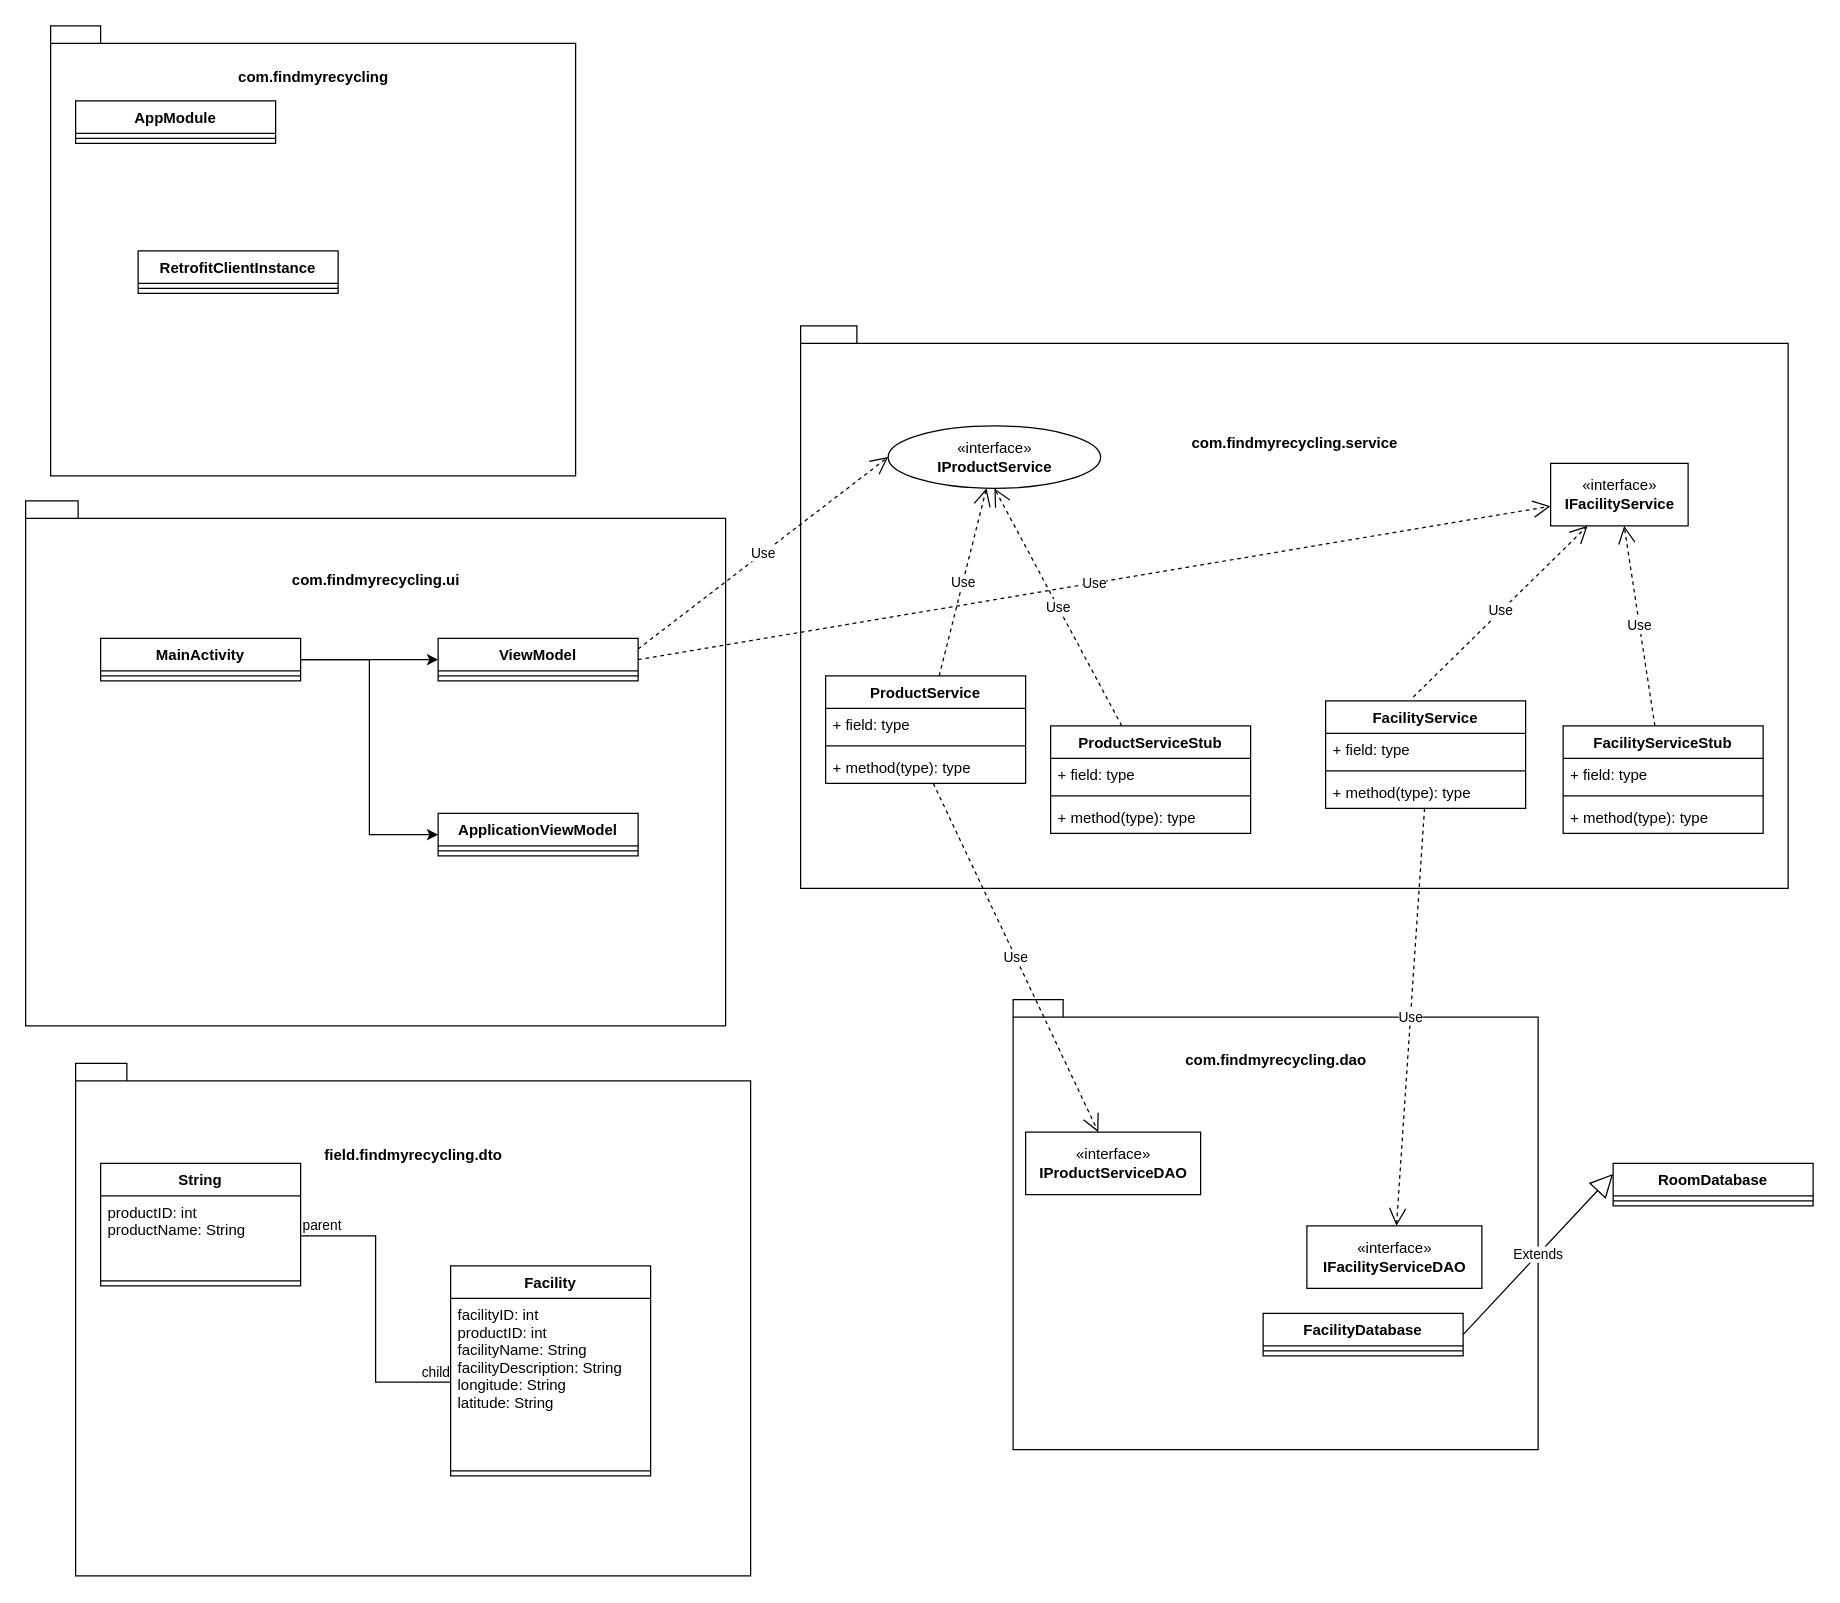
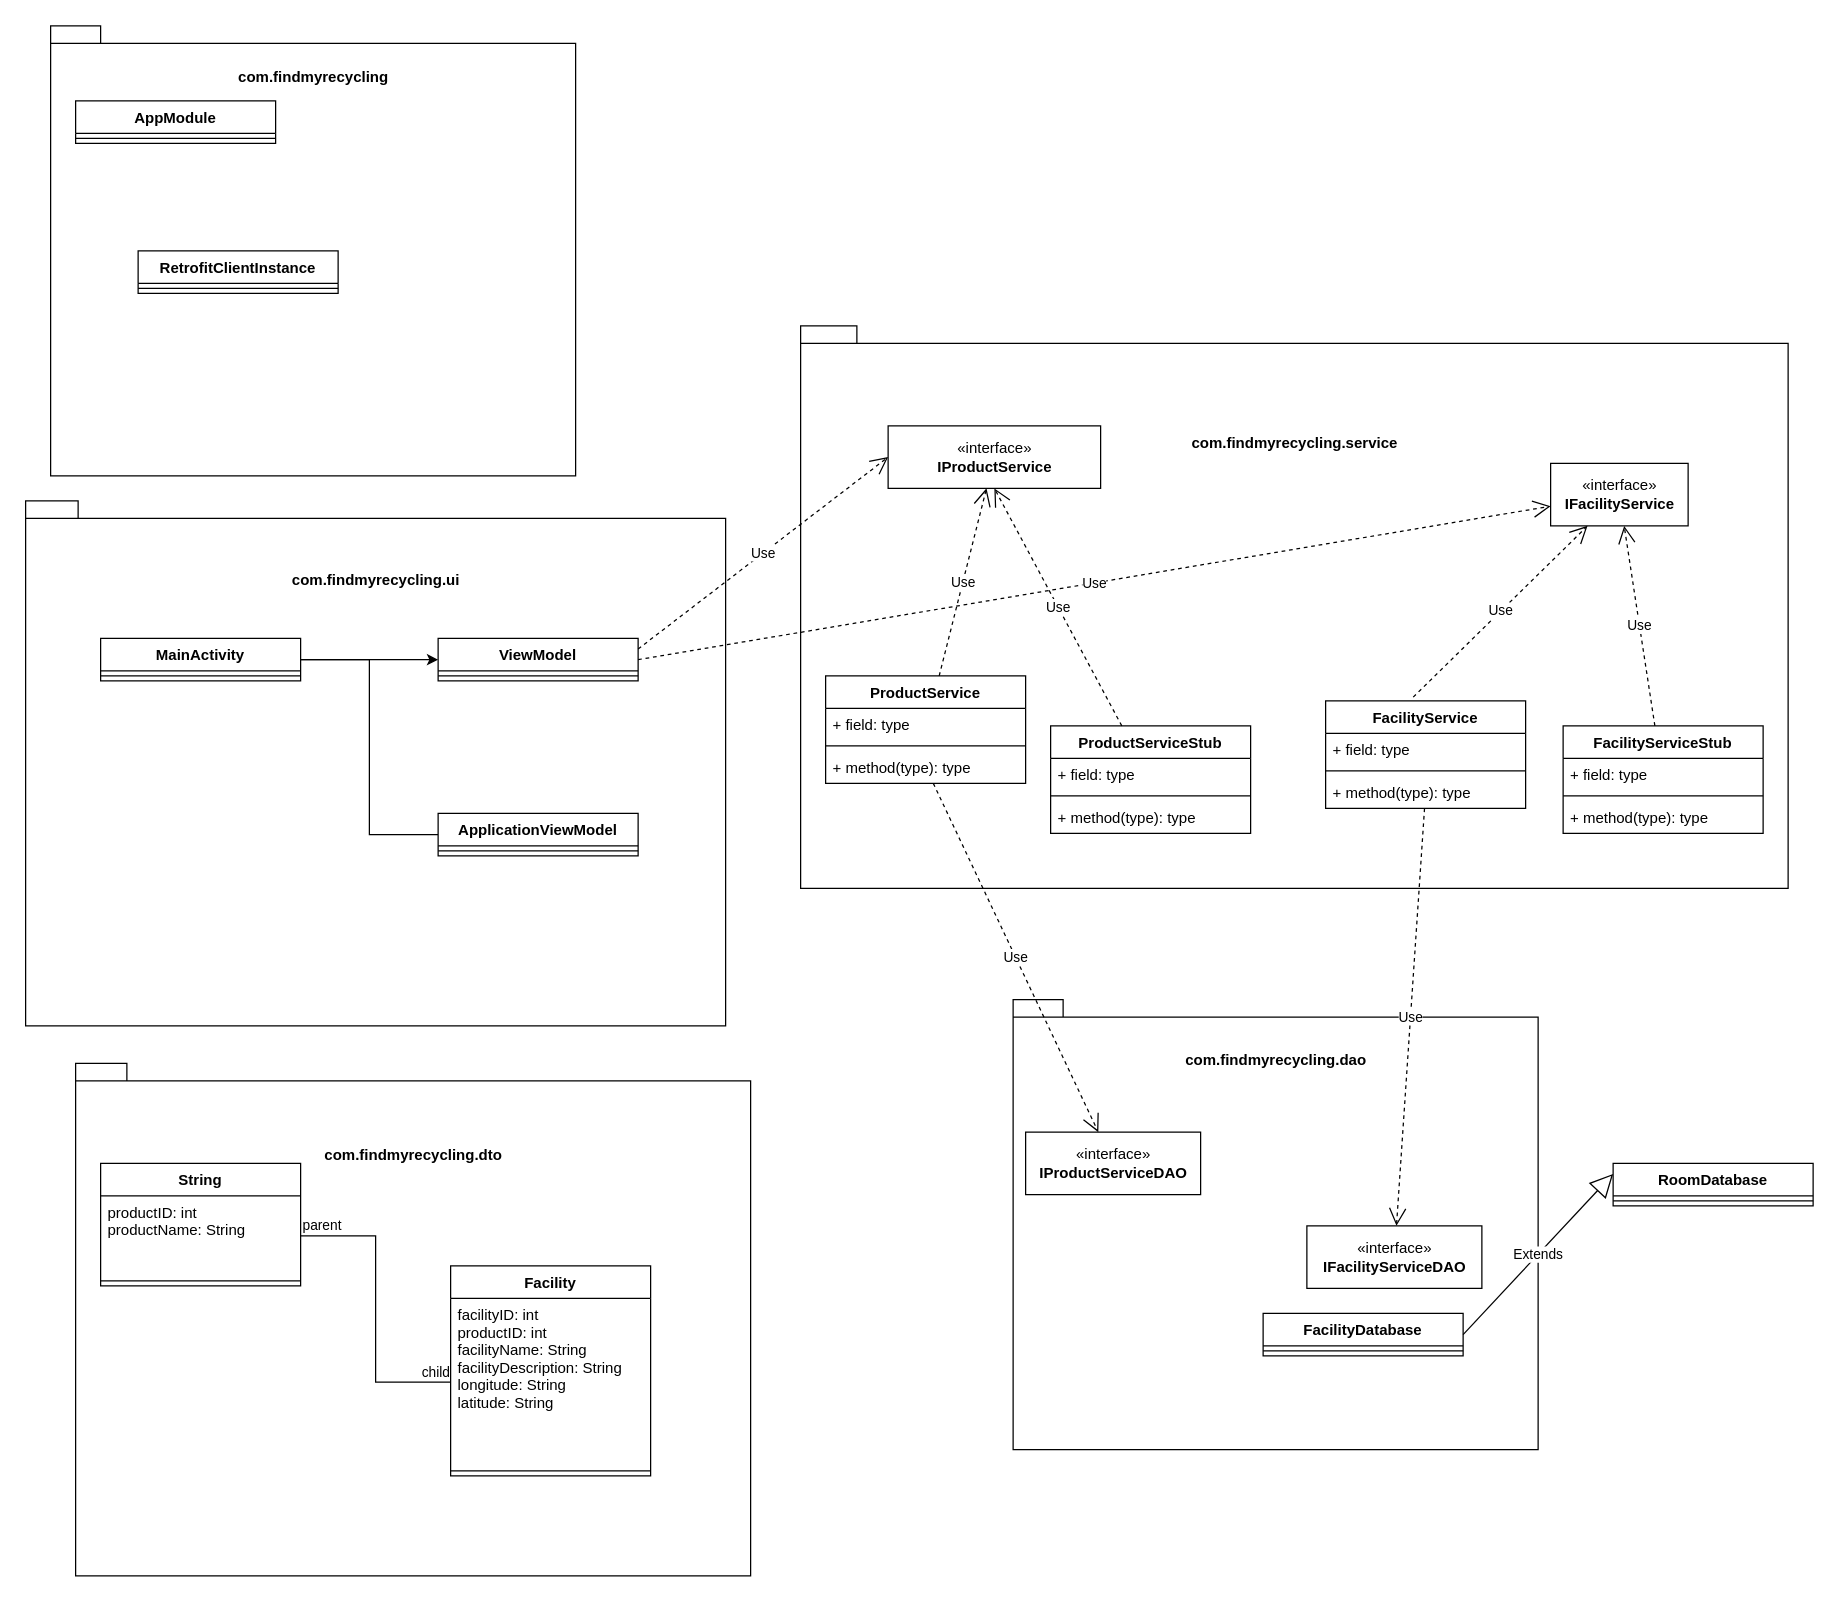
node "«interface» IProductService": shape ellipse -> rectangle
edge "MainActivity" -> "ApplicationViewModel": arrowhead classic -> none
node "field.findmyrecycling.dto": label "field.findmyrecycling.dto" -> "com.findmyrecycling.dto"
